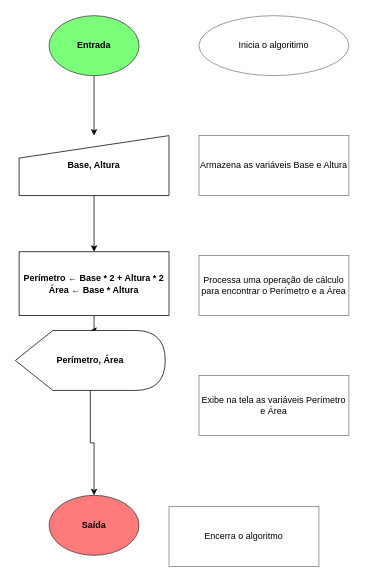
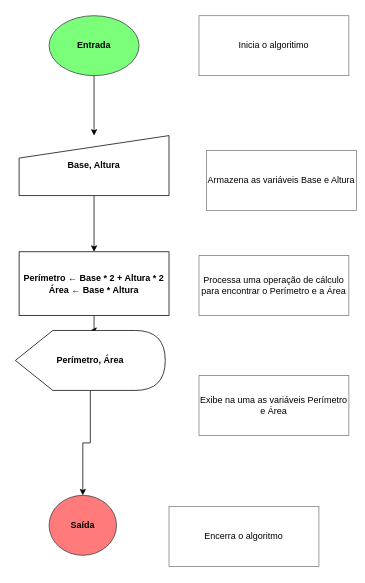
node "Inicia o algoritimo": shape ellipse -> rectangle
node "Armazena as variáveis Base e Altura": moved (274, 165) -> (282, 180)
node "Exibe na tela as variáveis Perímetro e Área": label "Exibe na tela as variáveis Perímetro e Área" -> "Exibe na uma as variáveis Perímetro e Área"
node "Saída": size 90x60 -> 68x60
